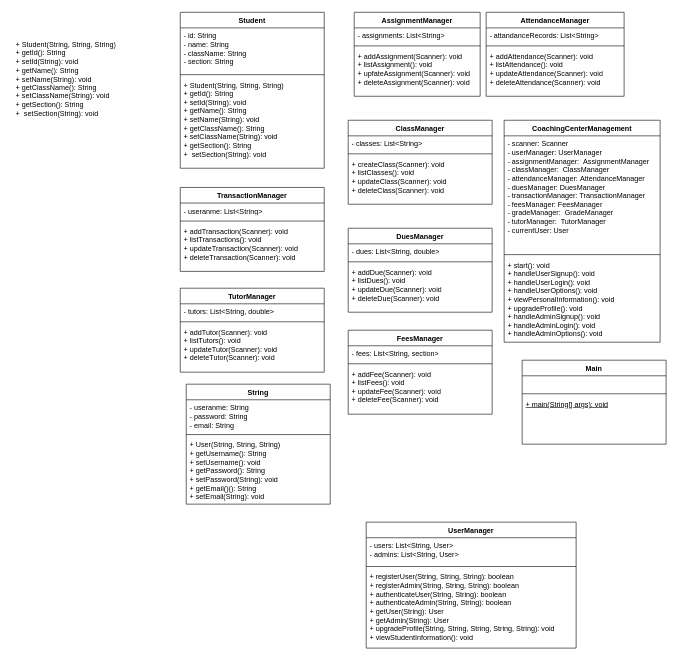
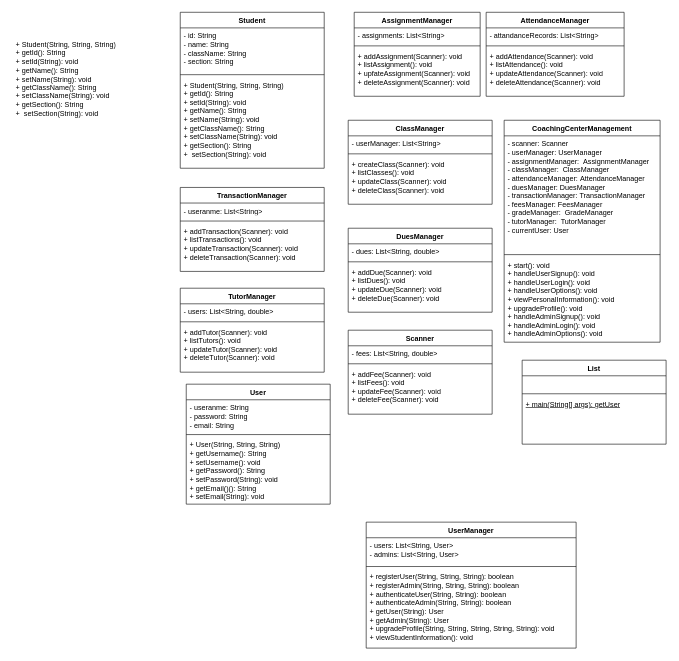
node "- classes: List<String>": label "- classes: List<String>" -> "- userManager: List<String>"
node "- tutors: List<String, double>": label "- tutors: List<String, double>" -> "- users: List<String, double>"
node "FeesManager": label "FeesManager" -> "Scanner"
node "- fees: List<String, section>": label "- fees: List<String, section>" -> "- fees: List<String, double>"
node "Main": label "Main" -> "List"
node "String": label "String" -> "User"
node "+ main(String[] args): void": label "+ main(String[] args): void" -> "+ main(String[] args): getUser"
